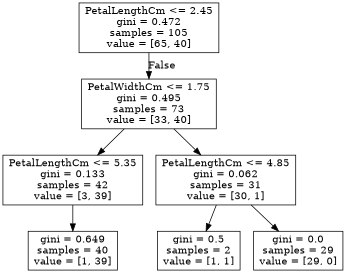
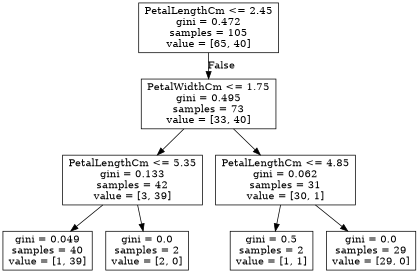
node "gini = 0.649 samples = 40 value = [1, 39]": label "gini = 0.649 samples = 40 value = [1, 39]" -> "gini = 0.049 samples = 40 value = [1, 39]"
node "gini = 0.0 samples = 2 value = [2, 0]": added
